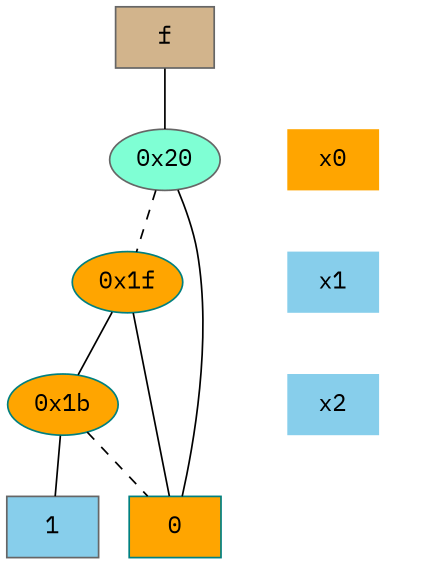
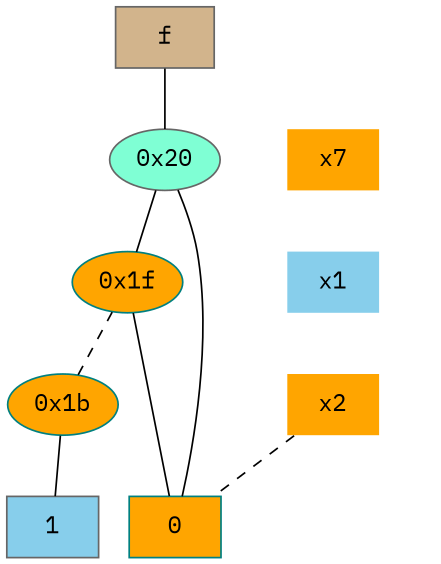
node "x0": label "x0" -> "x7"
edge "0x20" -- "0x1f": style dashed -> solid
edge "0x1f" -- "0x1b": style solid -> dashed
node "x2": fillcolor skyblue -> orange
edge "0x1b" -- "0": now "x2" -- "0"
